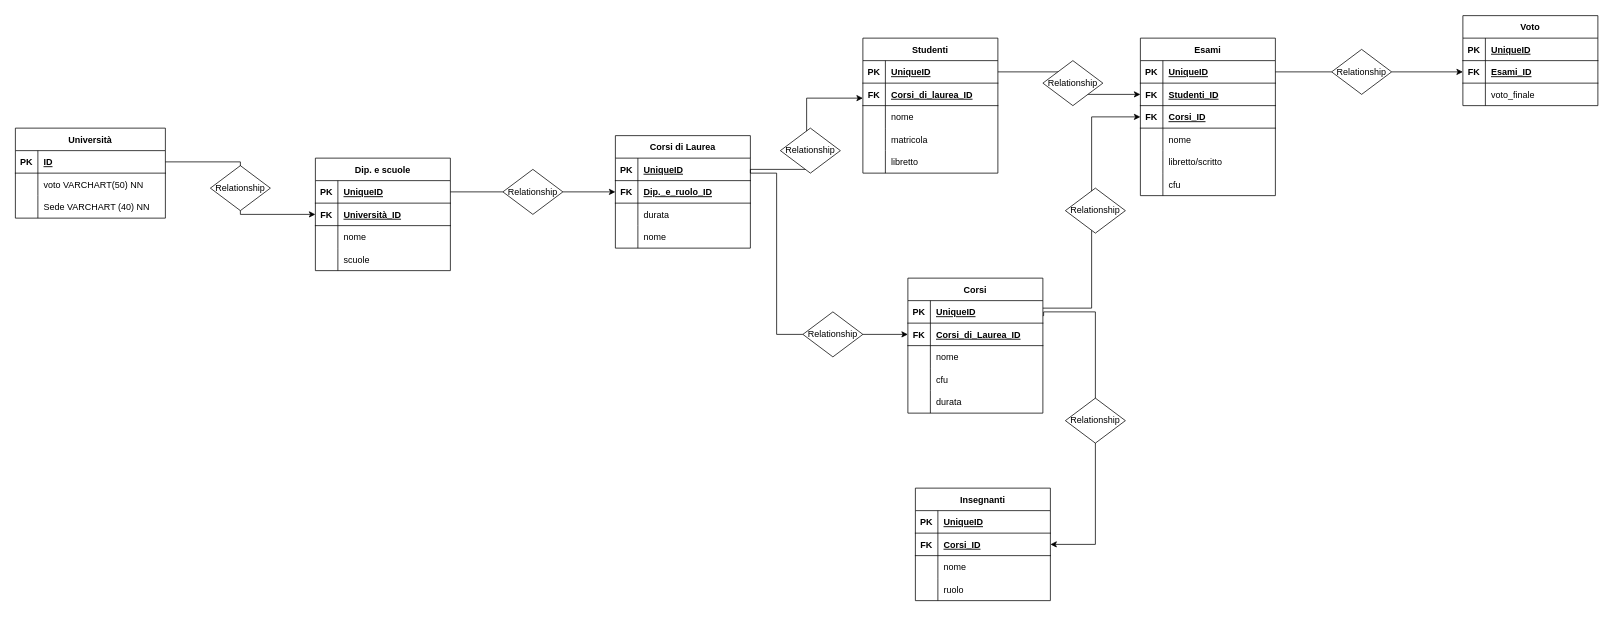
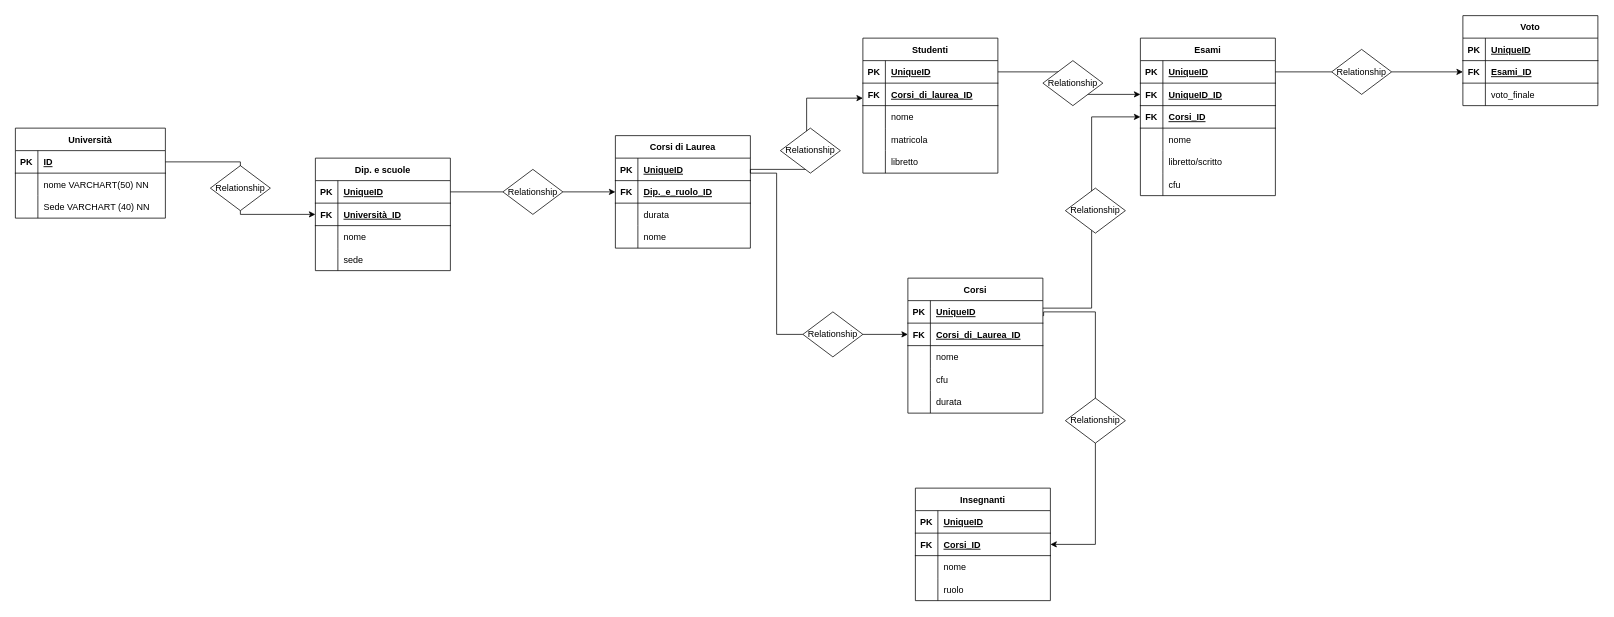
node "Studenti_ID": label "Studenti_ID" -> "UniqueID_ID"
node "voto VARCHART(50) NN": label "voto VARCHART(50) NN" -> "nome VARCHART(50) NN"
node "scuole": label "scuole" -> "sede"
